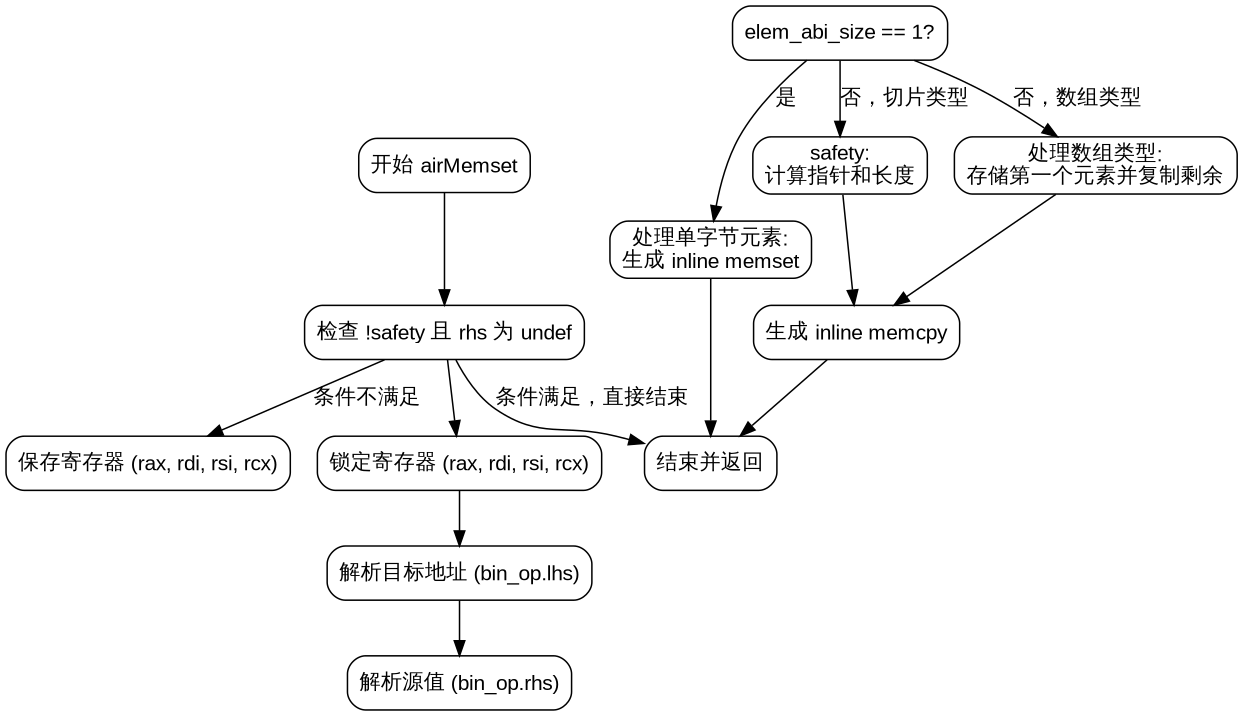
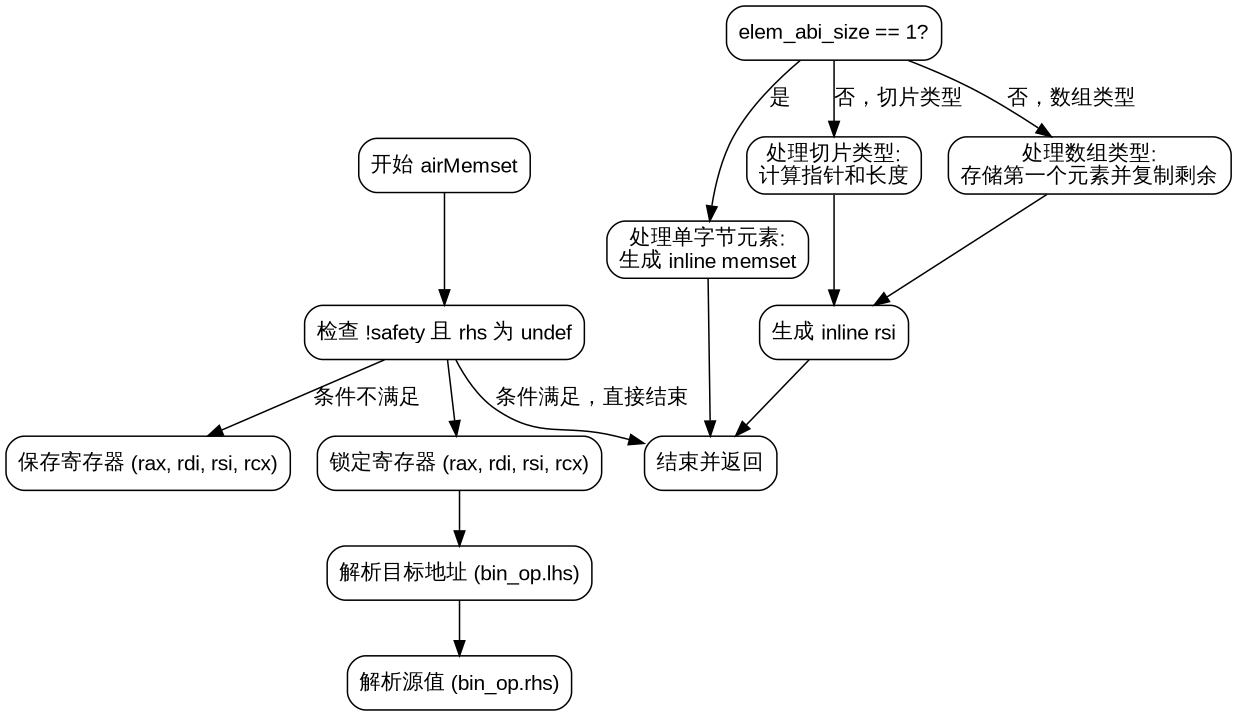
node "safety: 计算指针和长度": label "safety: 计算指针和长度" -> "处理切片类型: 计算指针和长度"
node "生成 inline memcpy": label "生成 inline memcpy" -> "生成 inline rsi"
